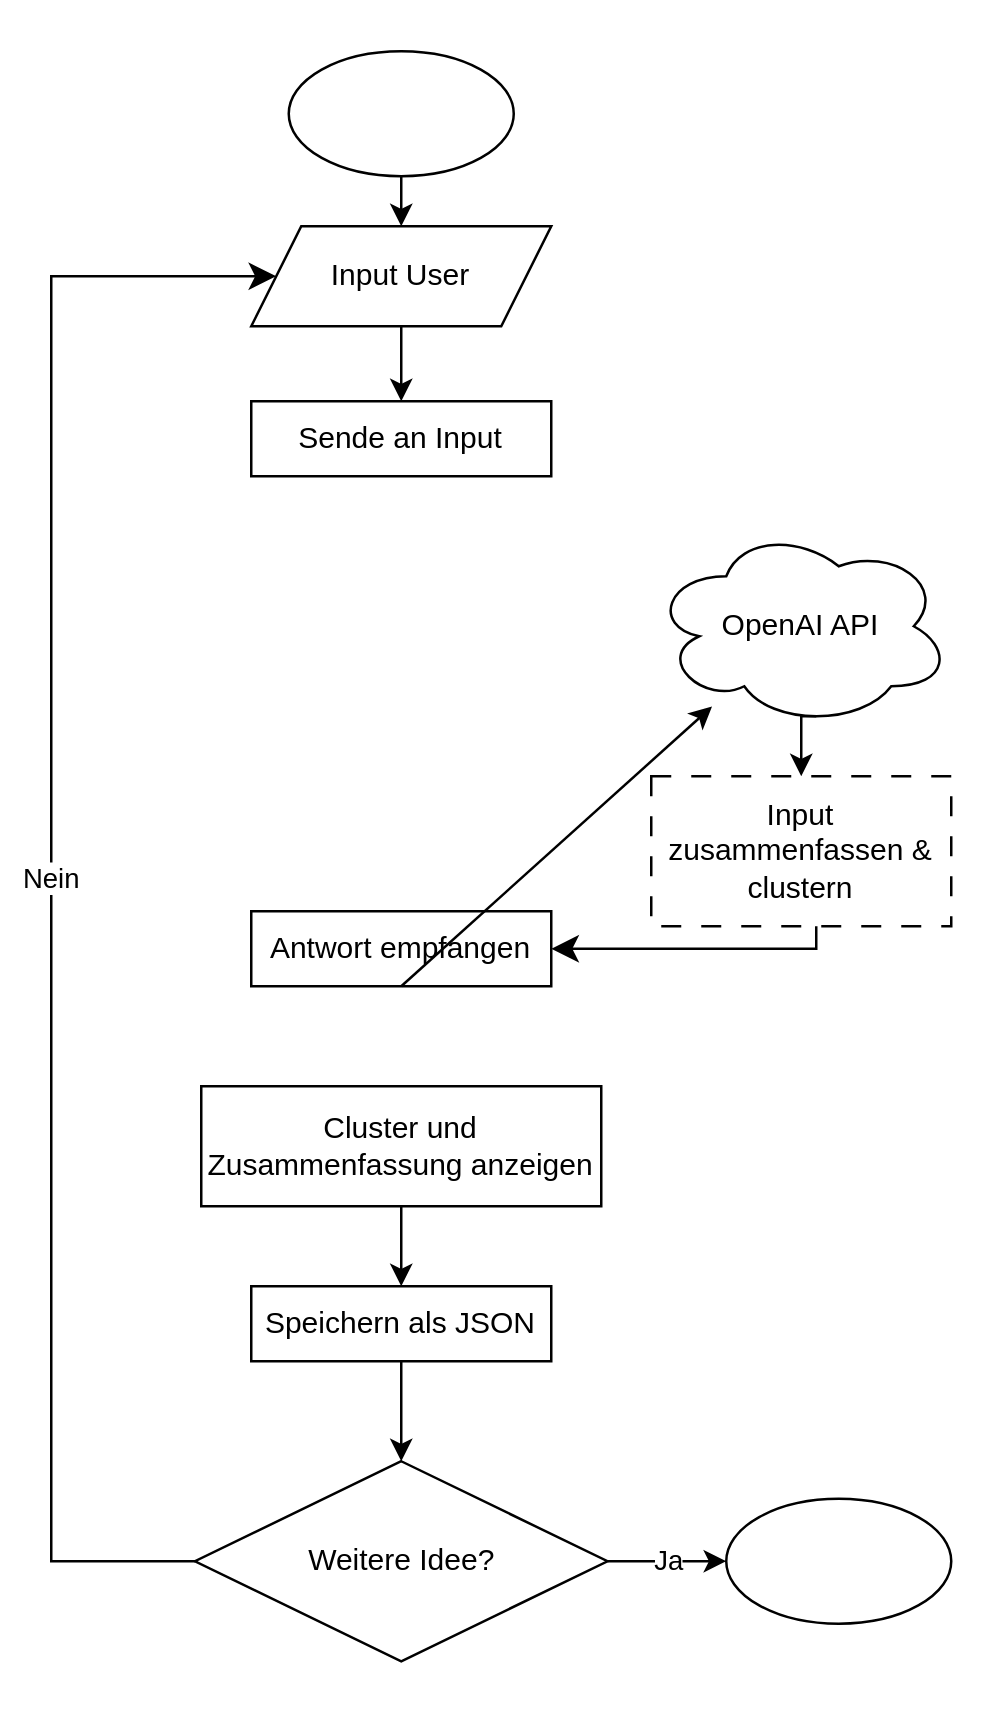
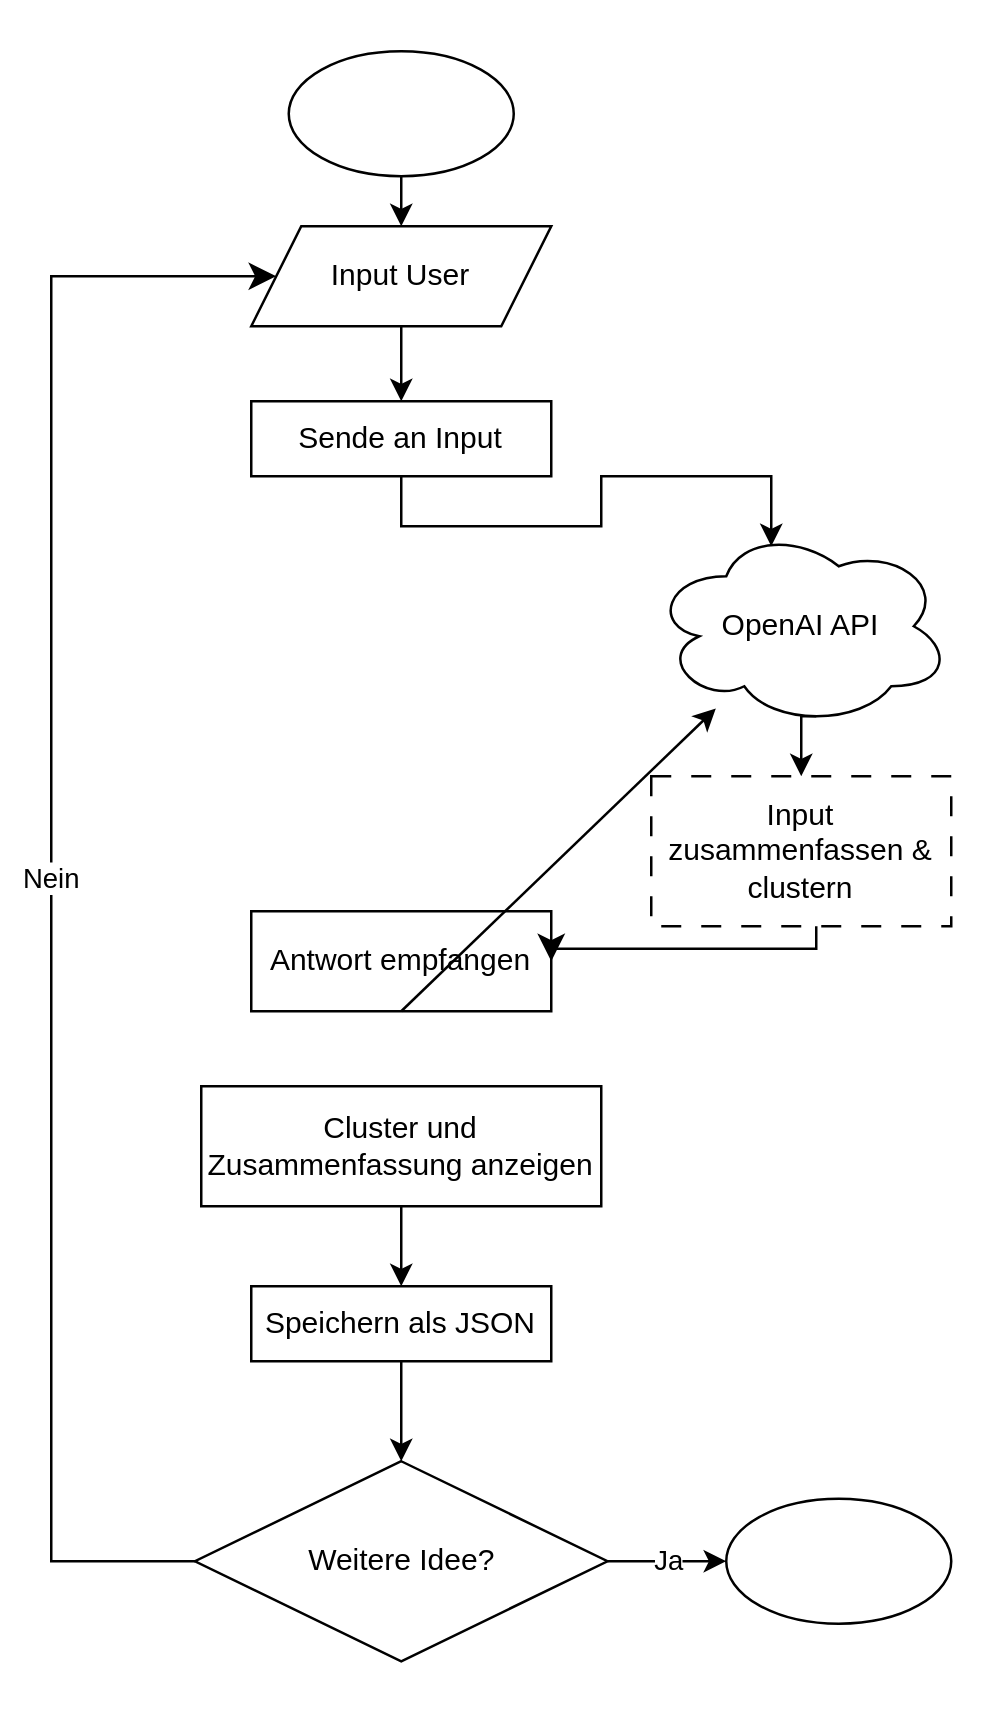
edge "Sende an Input" -> "OpenAI API": added
node "Antwort empfangen": size 300x75 -> 300x100
